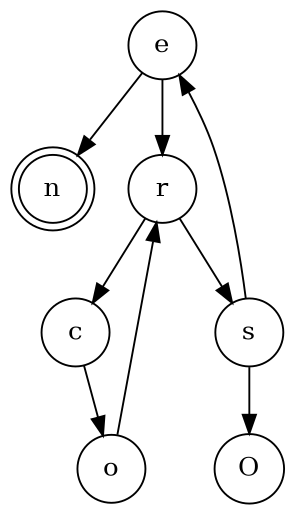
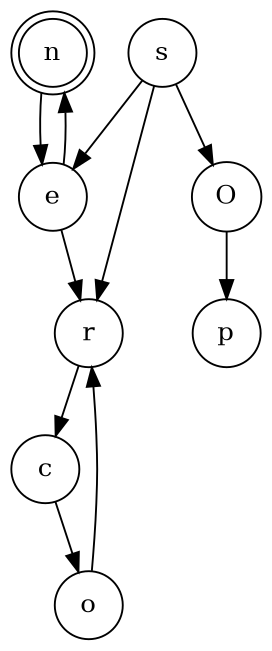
edge "n" -> "e": added
edge "r" -> "s": reversed
node "p": added
